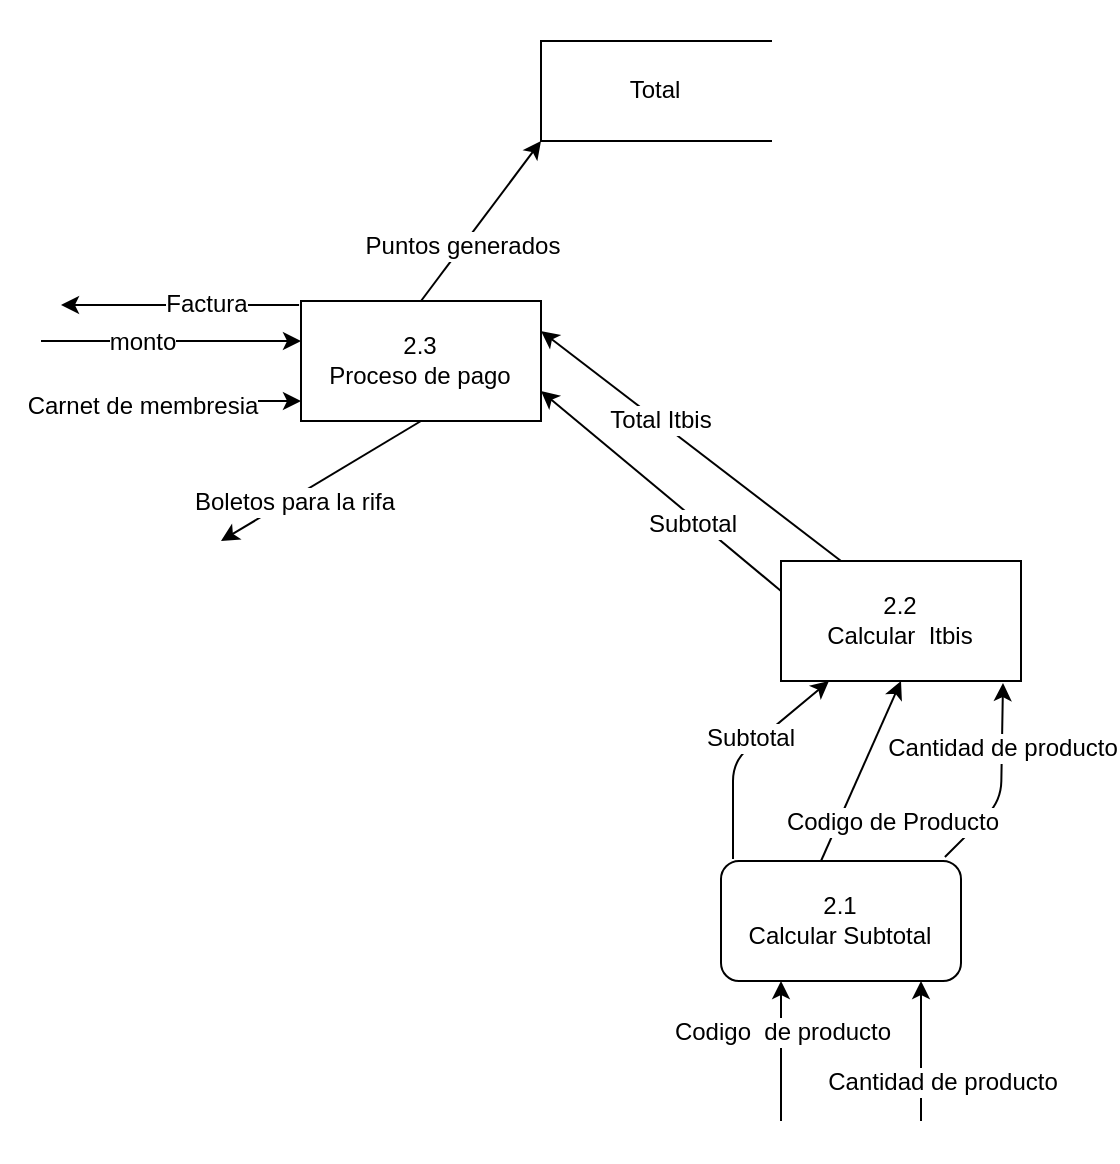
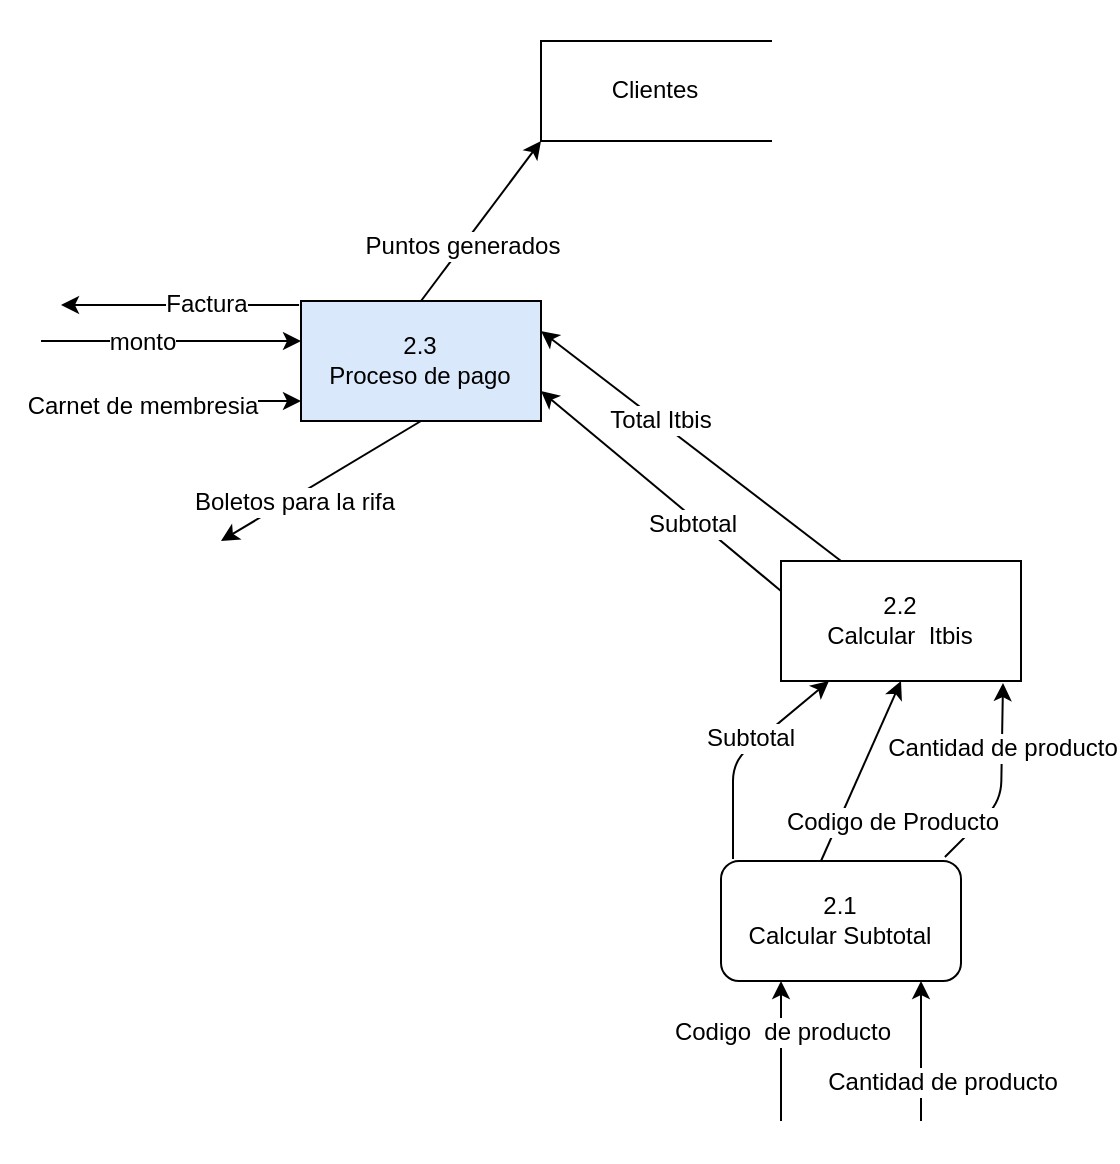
node "Total": label "Total" -> "Clientes"
node "2.3 Proceso de pago": fillcolor #ffffff -> #dae8fc
